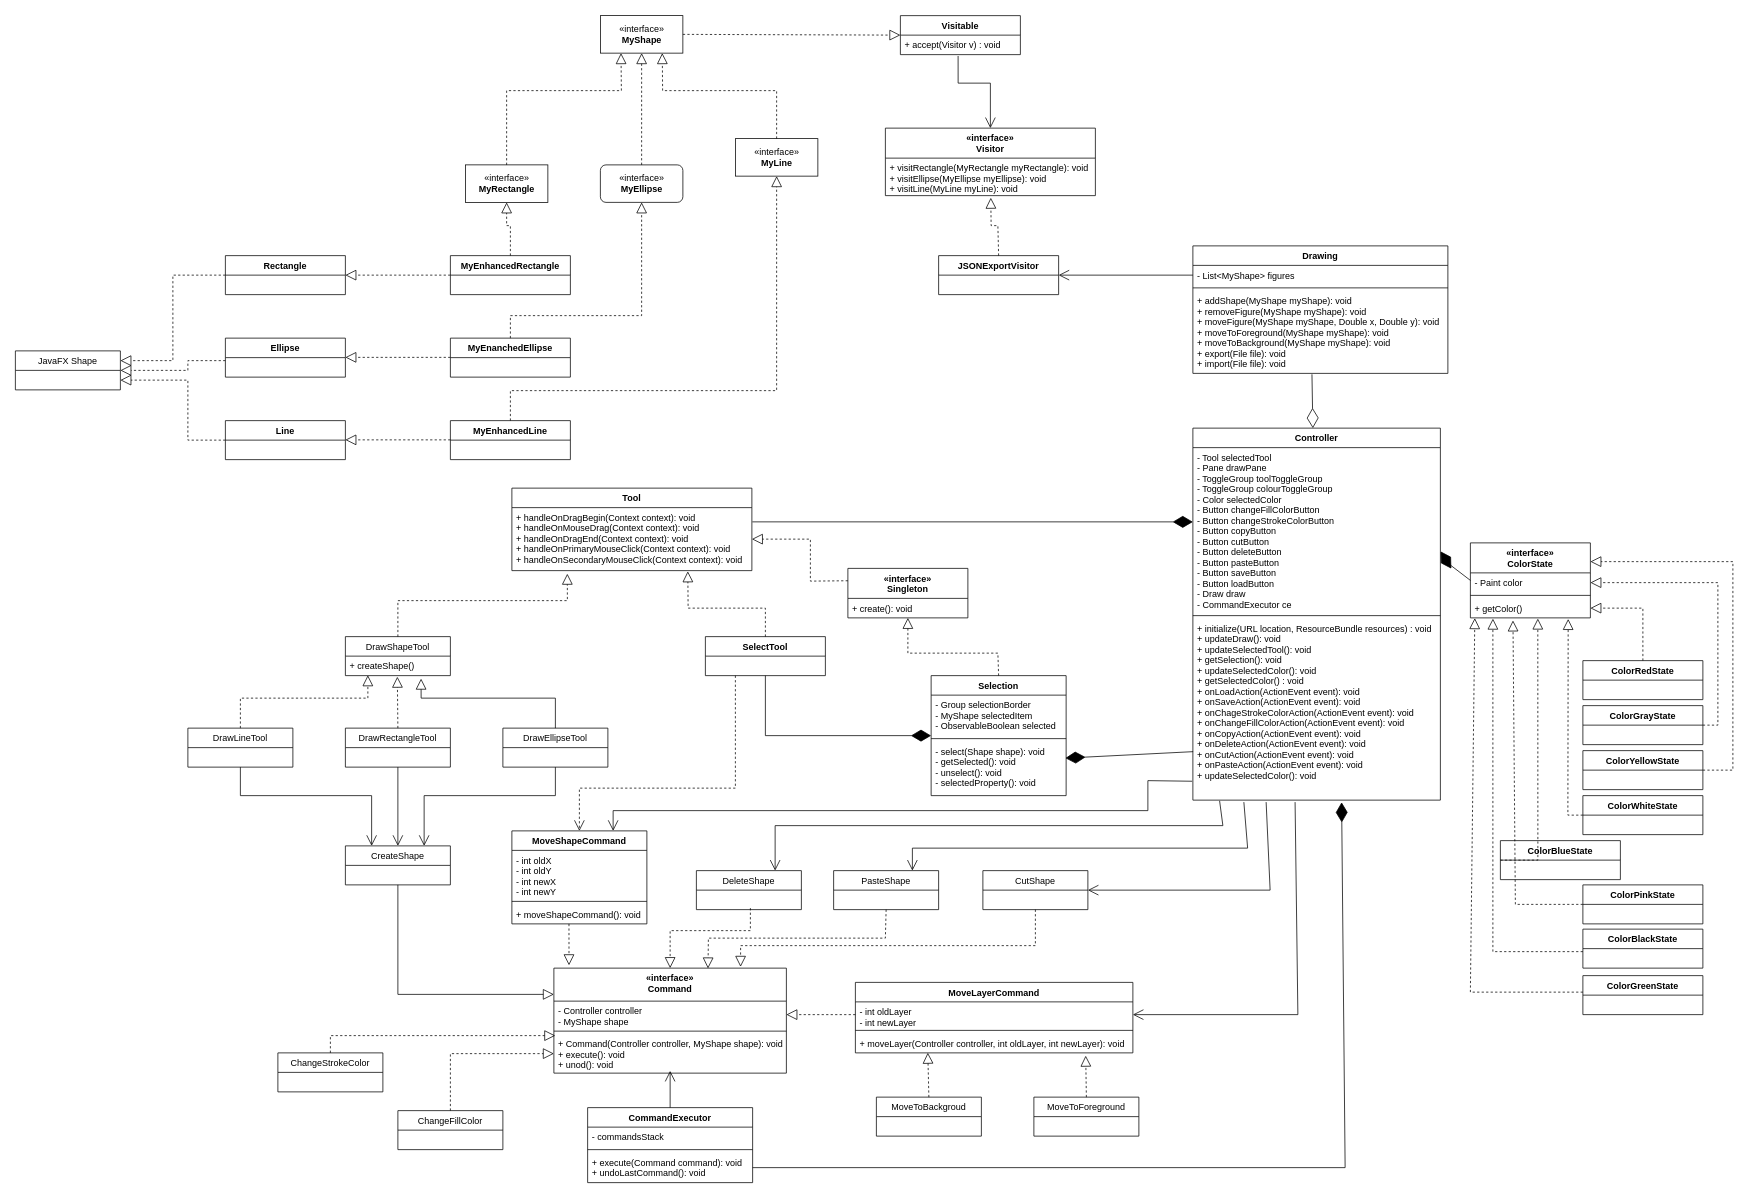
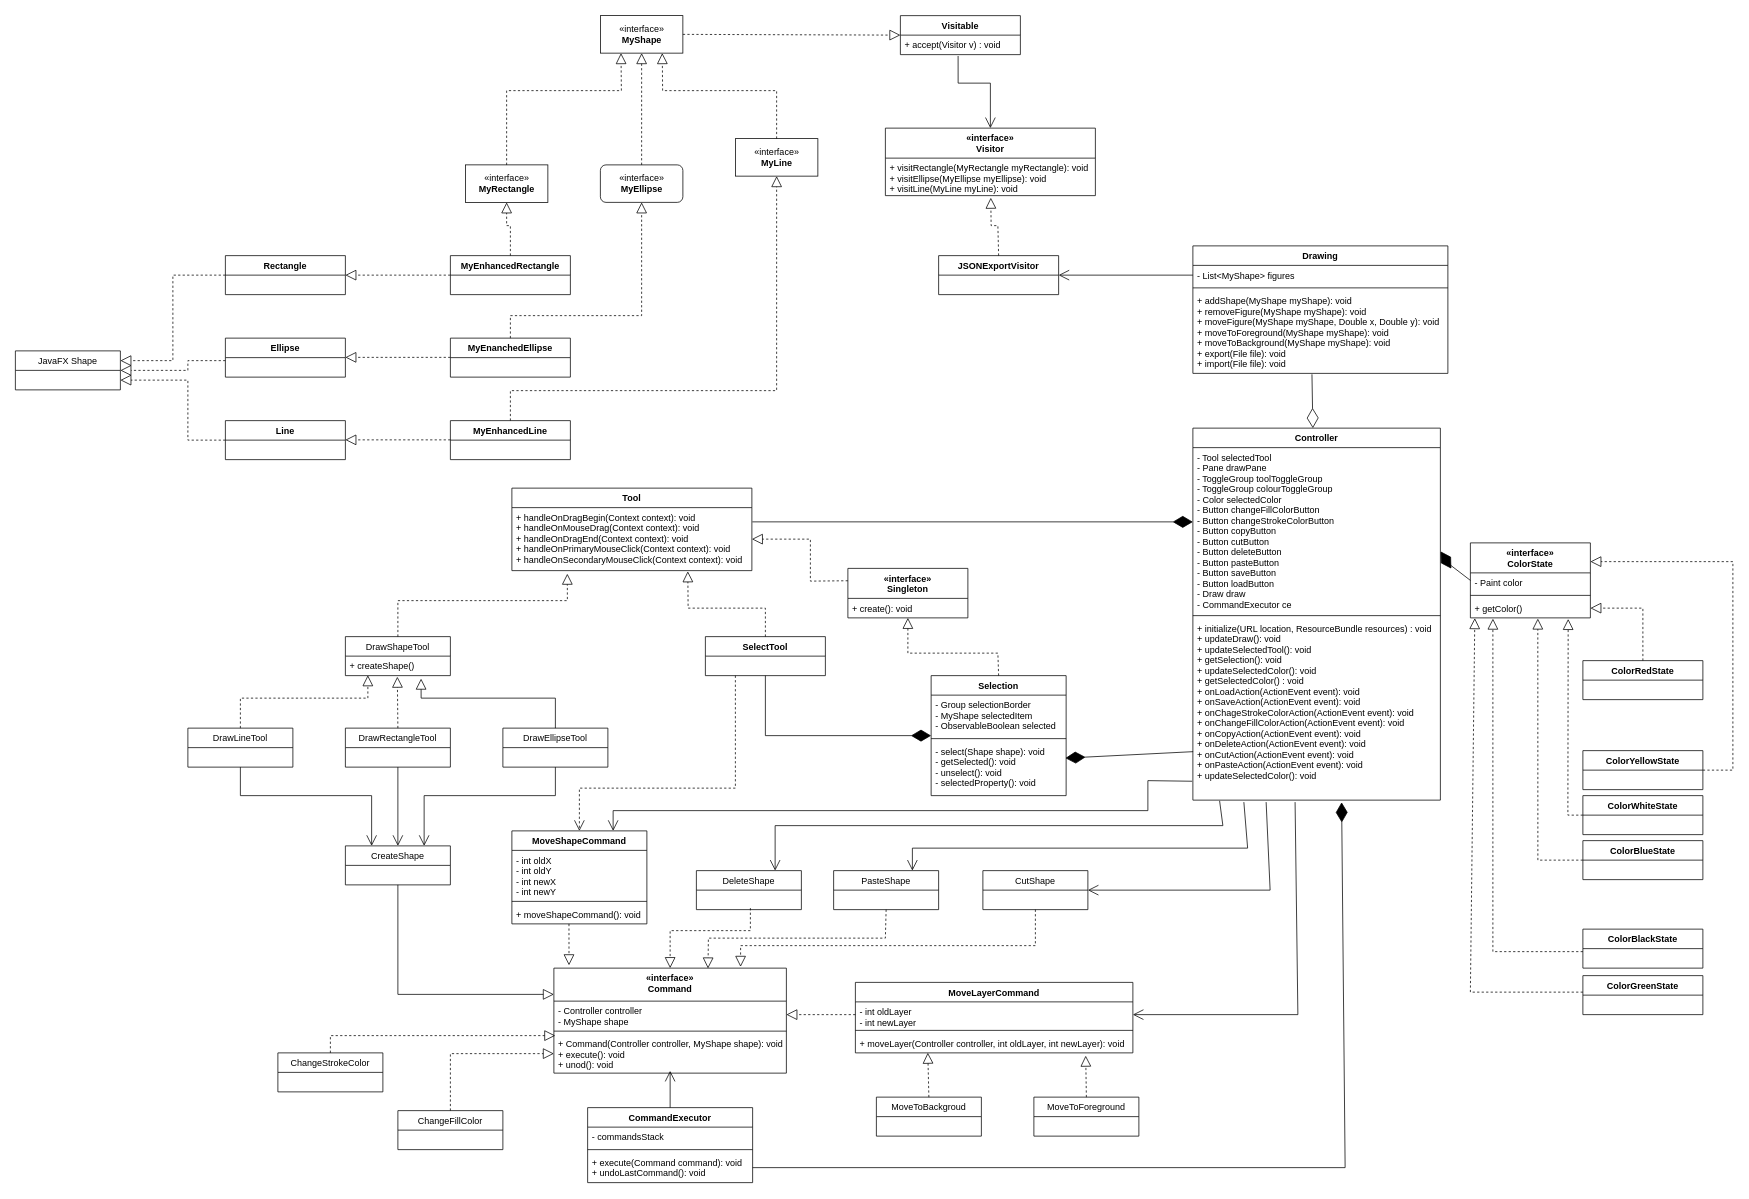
edge "ColorGrayState" -> "- Paint color": removed
node "ColorGrayState": removed
edge "ColorPinkState" -> "+ getColor()": removed
node "ColorBlueState": moved (1560, 860) -> (1643, 860)
node "ColorPinkState": removed
